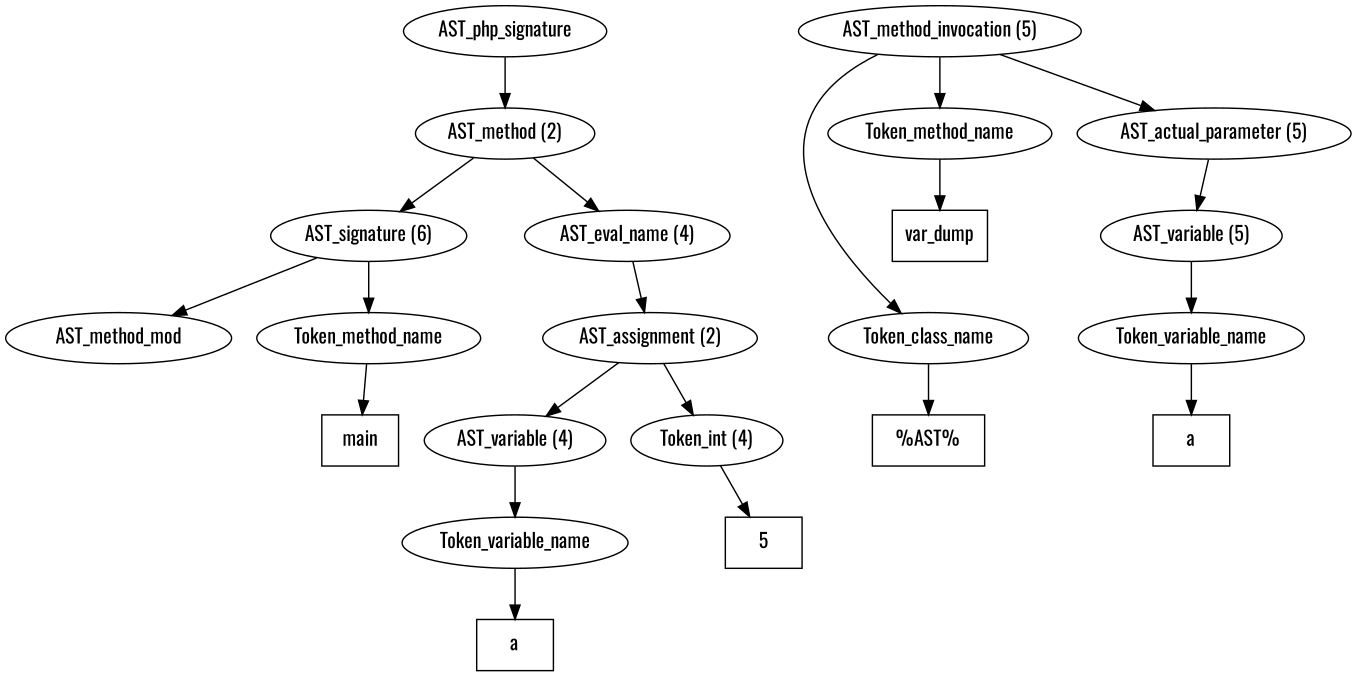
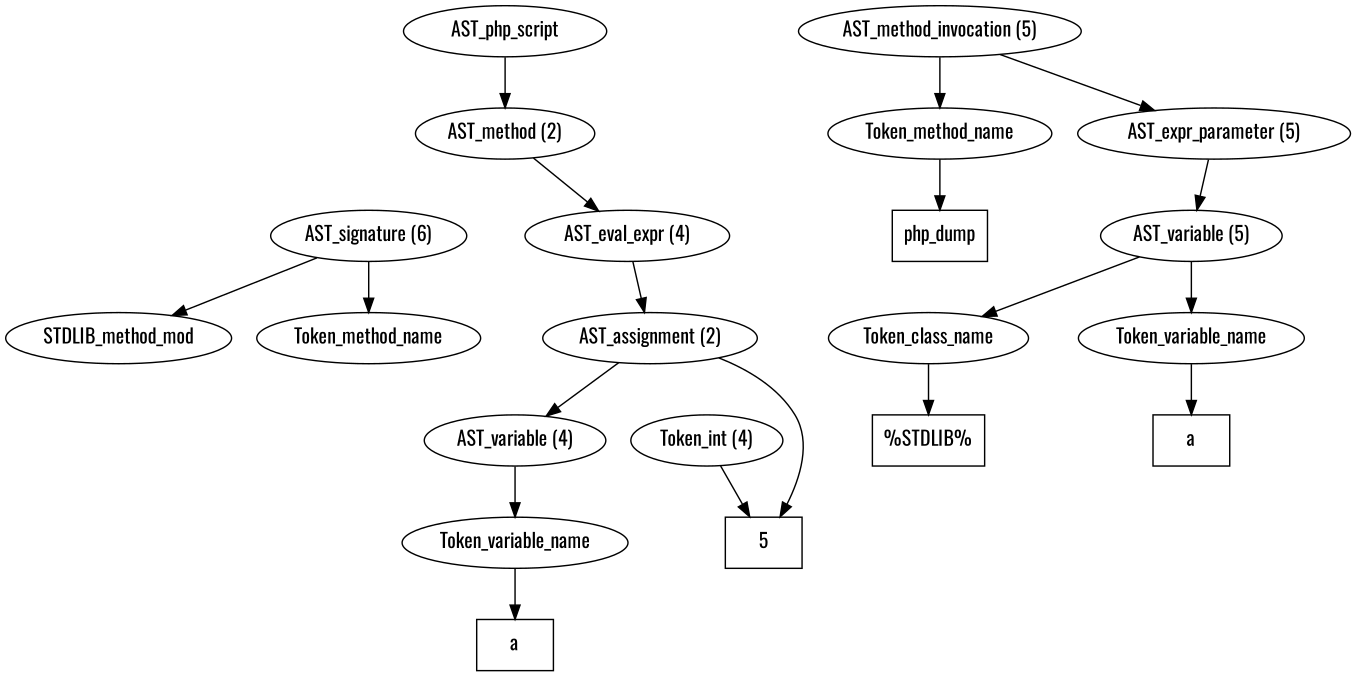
node "AST_php_signature": label "AST_php_signature" -> "AST_php_script"
node "AST_actual_parameter (5)": label "AST_actual_parameter (5)" -> "AST_expr_parameter (5)"
edge "AST_method_invocation (5)" -> "Token_class_name": now "AST_variable (5)" -> "Token_class_name"
edge "AST_method (2)" -> "AST_signature (6)": removed
node "AST_eval_name (4)": label "AST_eval_name (4)" -> "AST_eval_expr (4)"
node "var_dump": label "var_dump" -> "php_dump"
node "AST_method_mod": label "AST_method_mod" -> "STDLIB_method_mod"
edge "AST_assignment (2)" -> "Token_int (4)": now "AST_assignment (2)" -> "5"
node "main": removed
node "%AST%": label "%AST%" -> "%STDLIB%"
